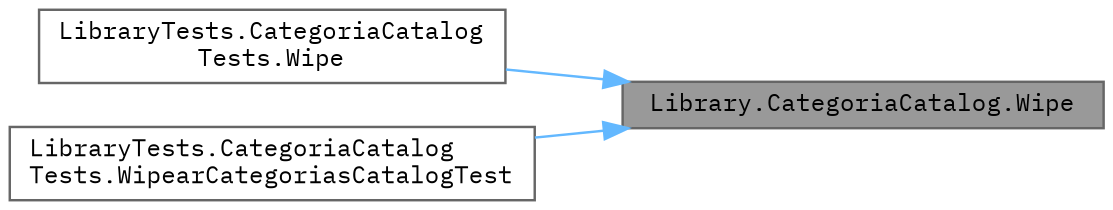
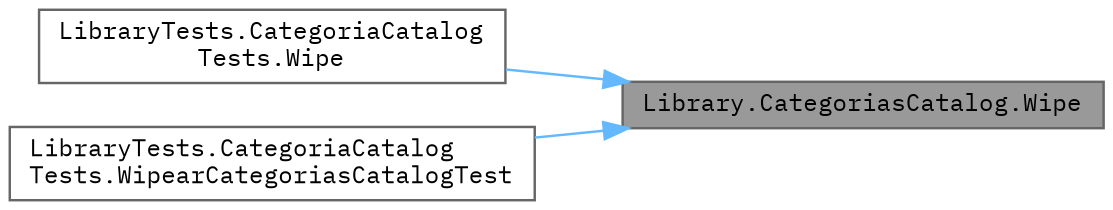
node "Library.CategoriaCatalog.Wipe": label "Library.CategoriaCatalog.Wipe" -> "Library.CategoriasCatalog.Wipe"
